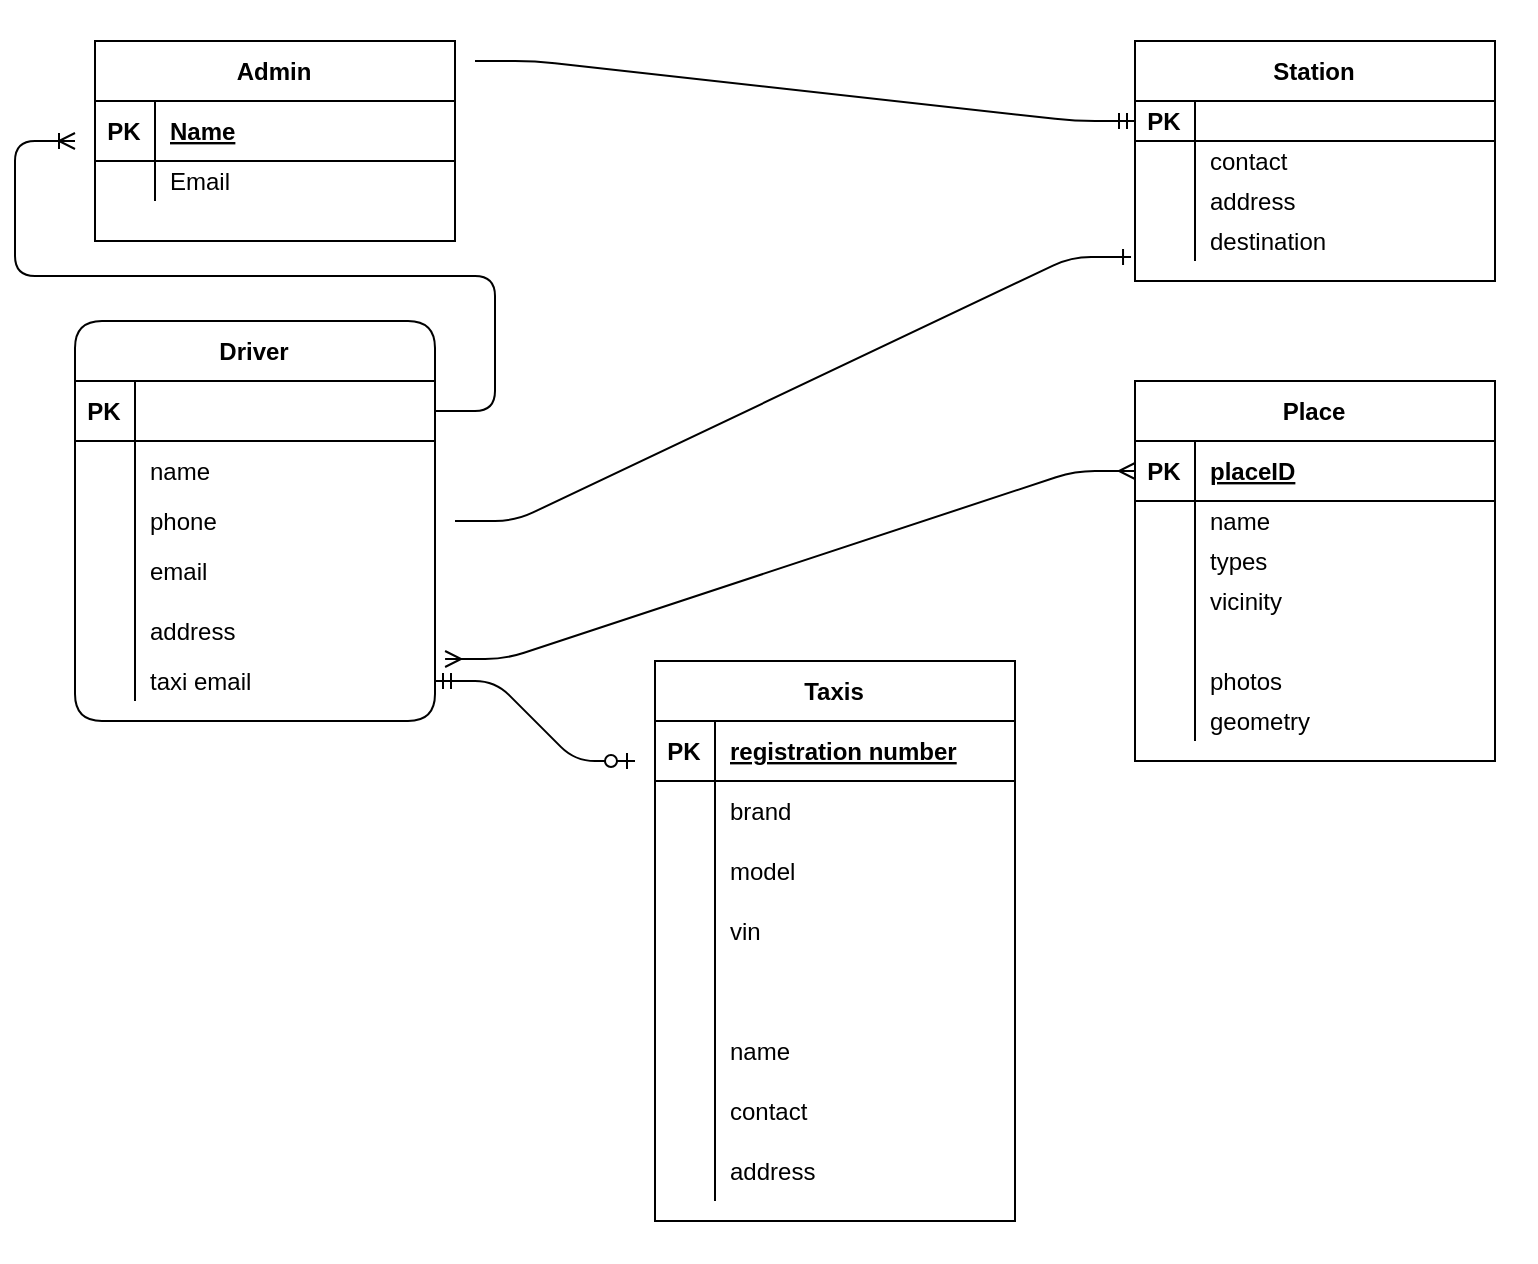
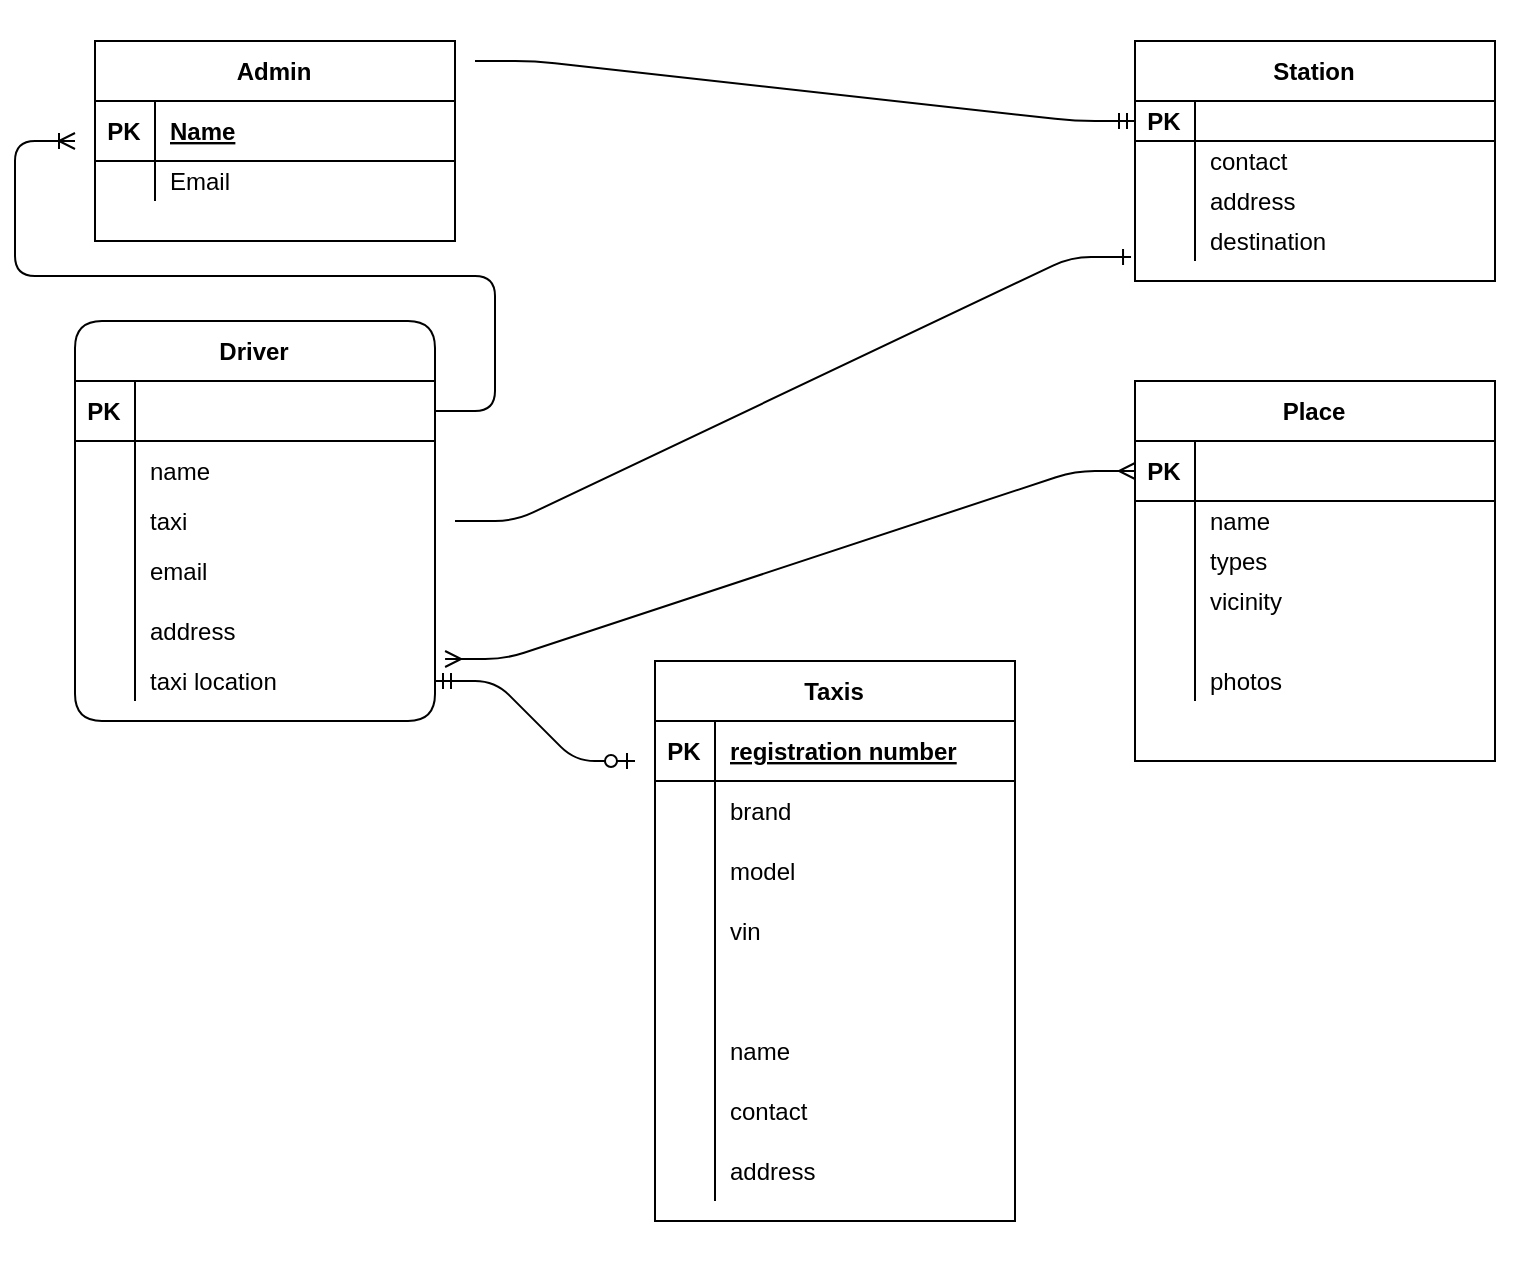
node "placeID": removed
node "phone": label "phone" -> "taxi"
node "taxi email": label "taxi email" -> "taxi location"
node "geometry": removed
